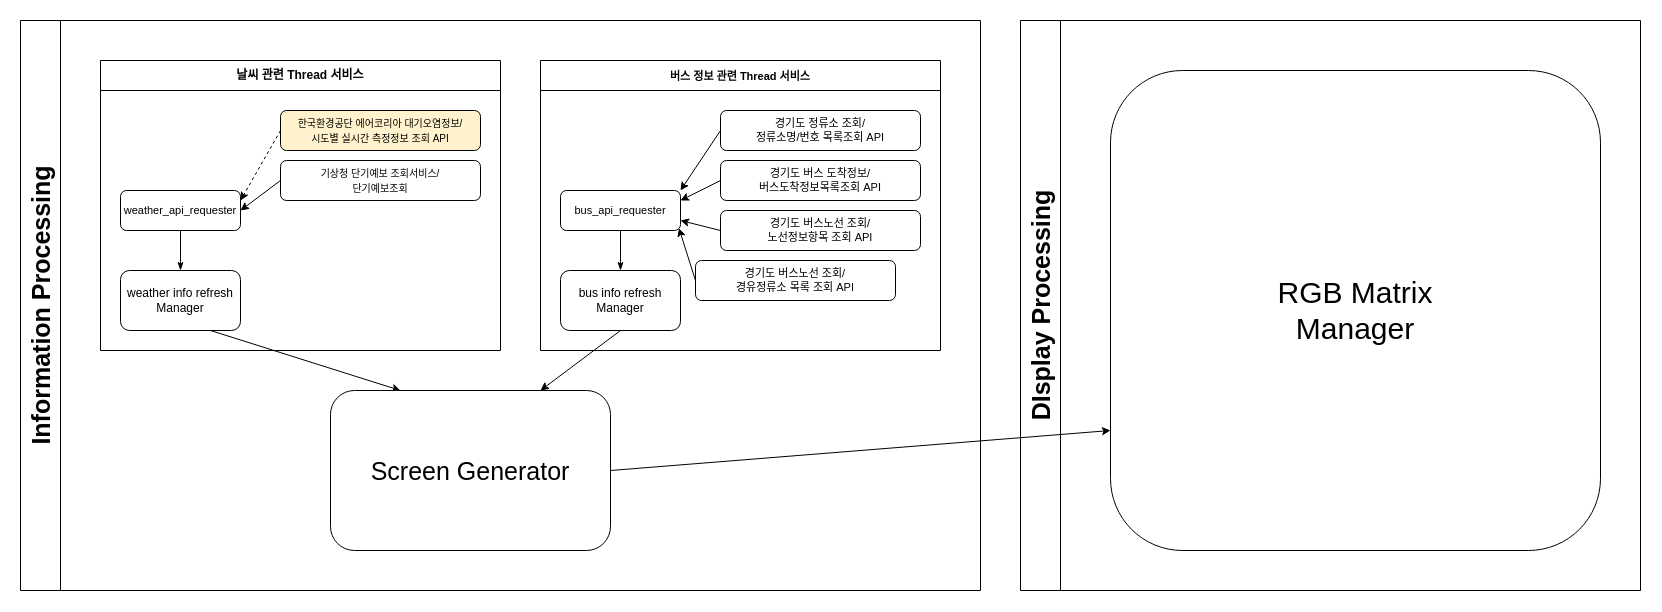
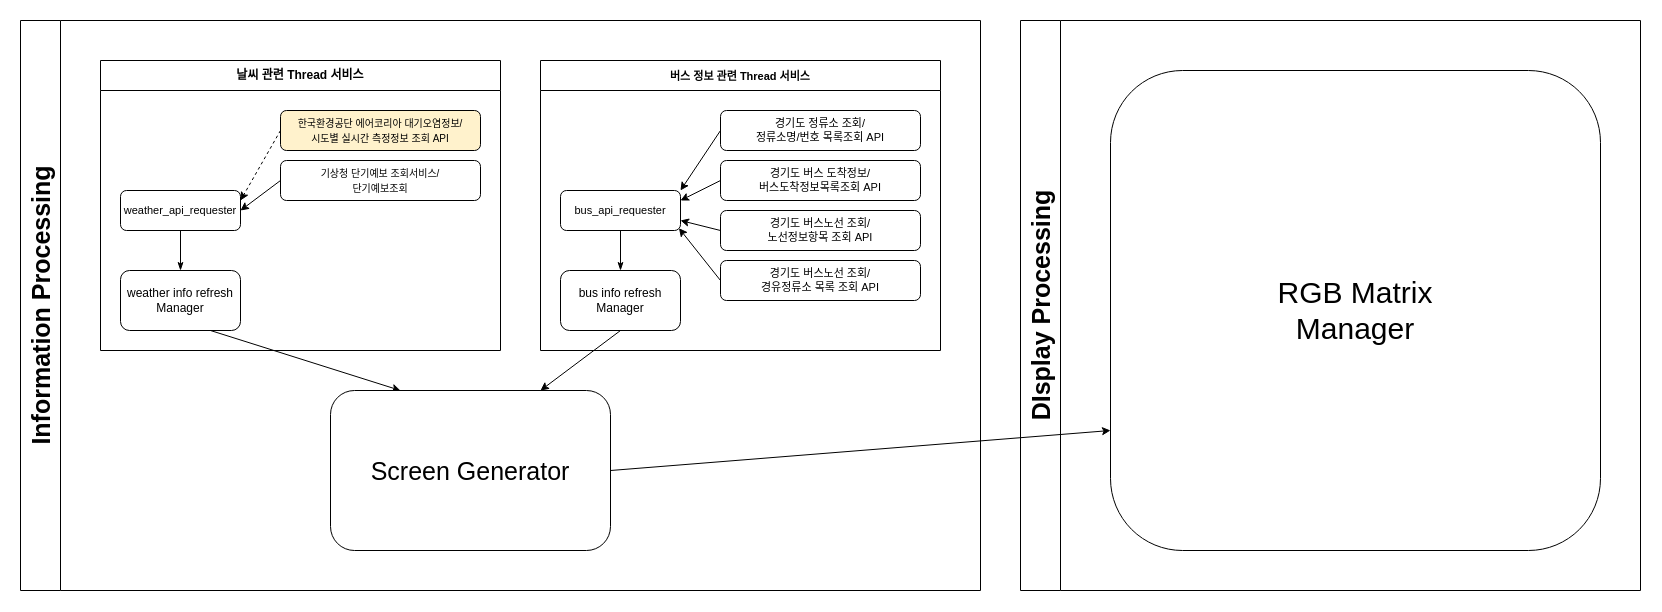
node "경기도 버스노선 조회/경유정류소 목록 조회 API": moved (796, 281) -> (821, 281)
